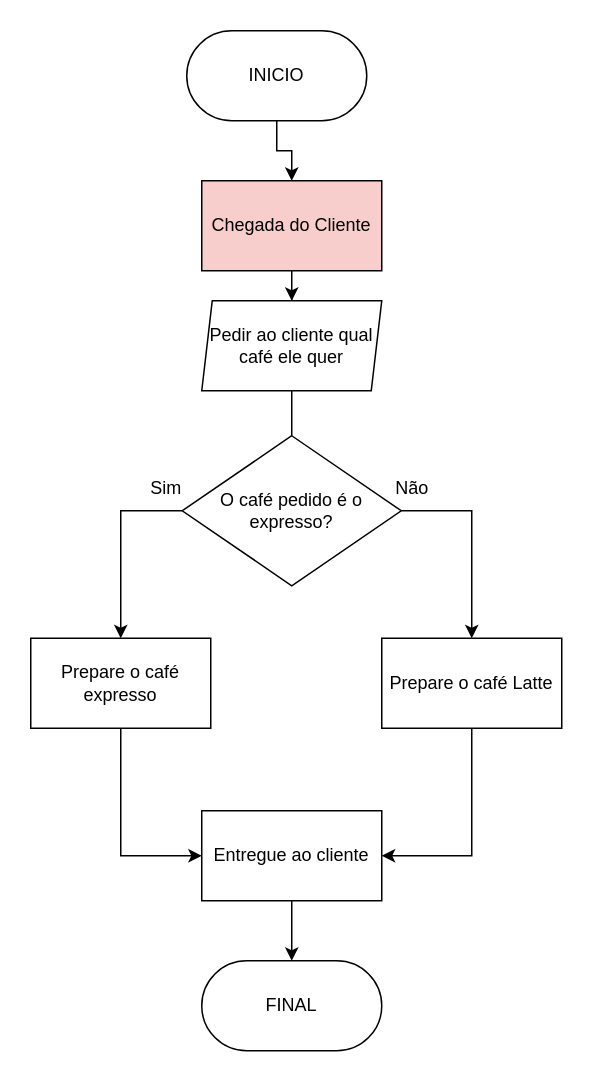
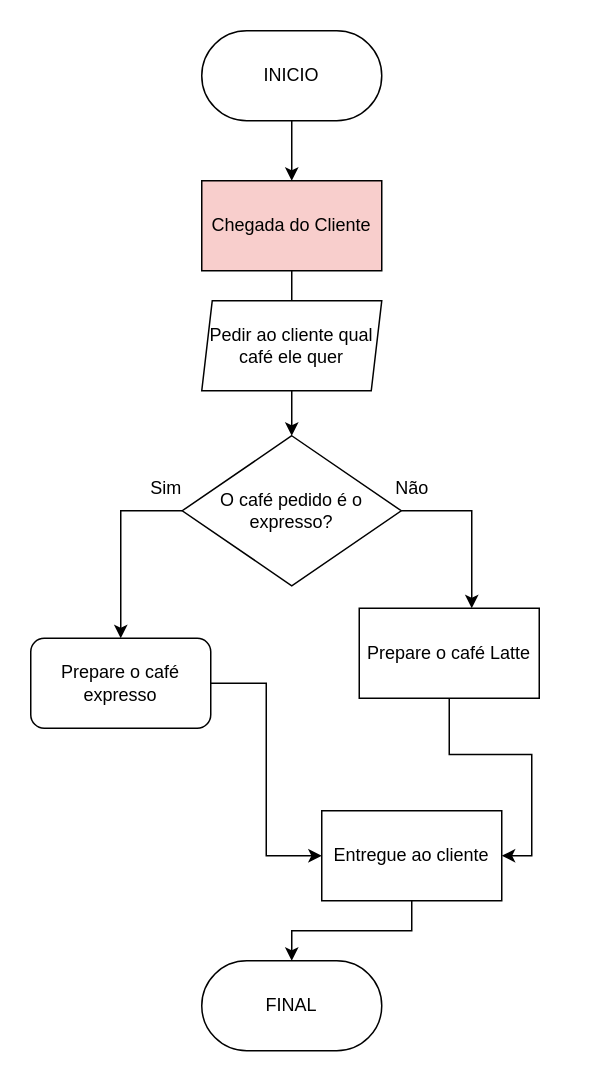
node "INICIO": moved (277, 76) -> (292, 76)
edge "Chegada do Cliente" -> "Pedir ao cliente qual café ele quer": arrowhead classic -> none
edge "Pedir ao cliente qual café ele quer" -- "O café pedido é o expresso?": arrowhead none -> classic
node "Prepare o café expresso": shape rectangle -> rounded rectangle
node "Prepare o café Latte": moved (472, 683) -> (449, 653)
node "Entregue ao cliente": moved (292, 856) -> (412, 856)
